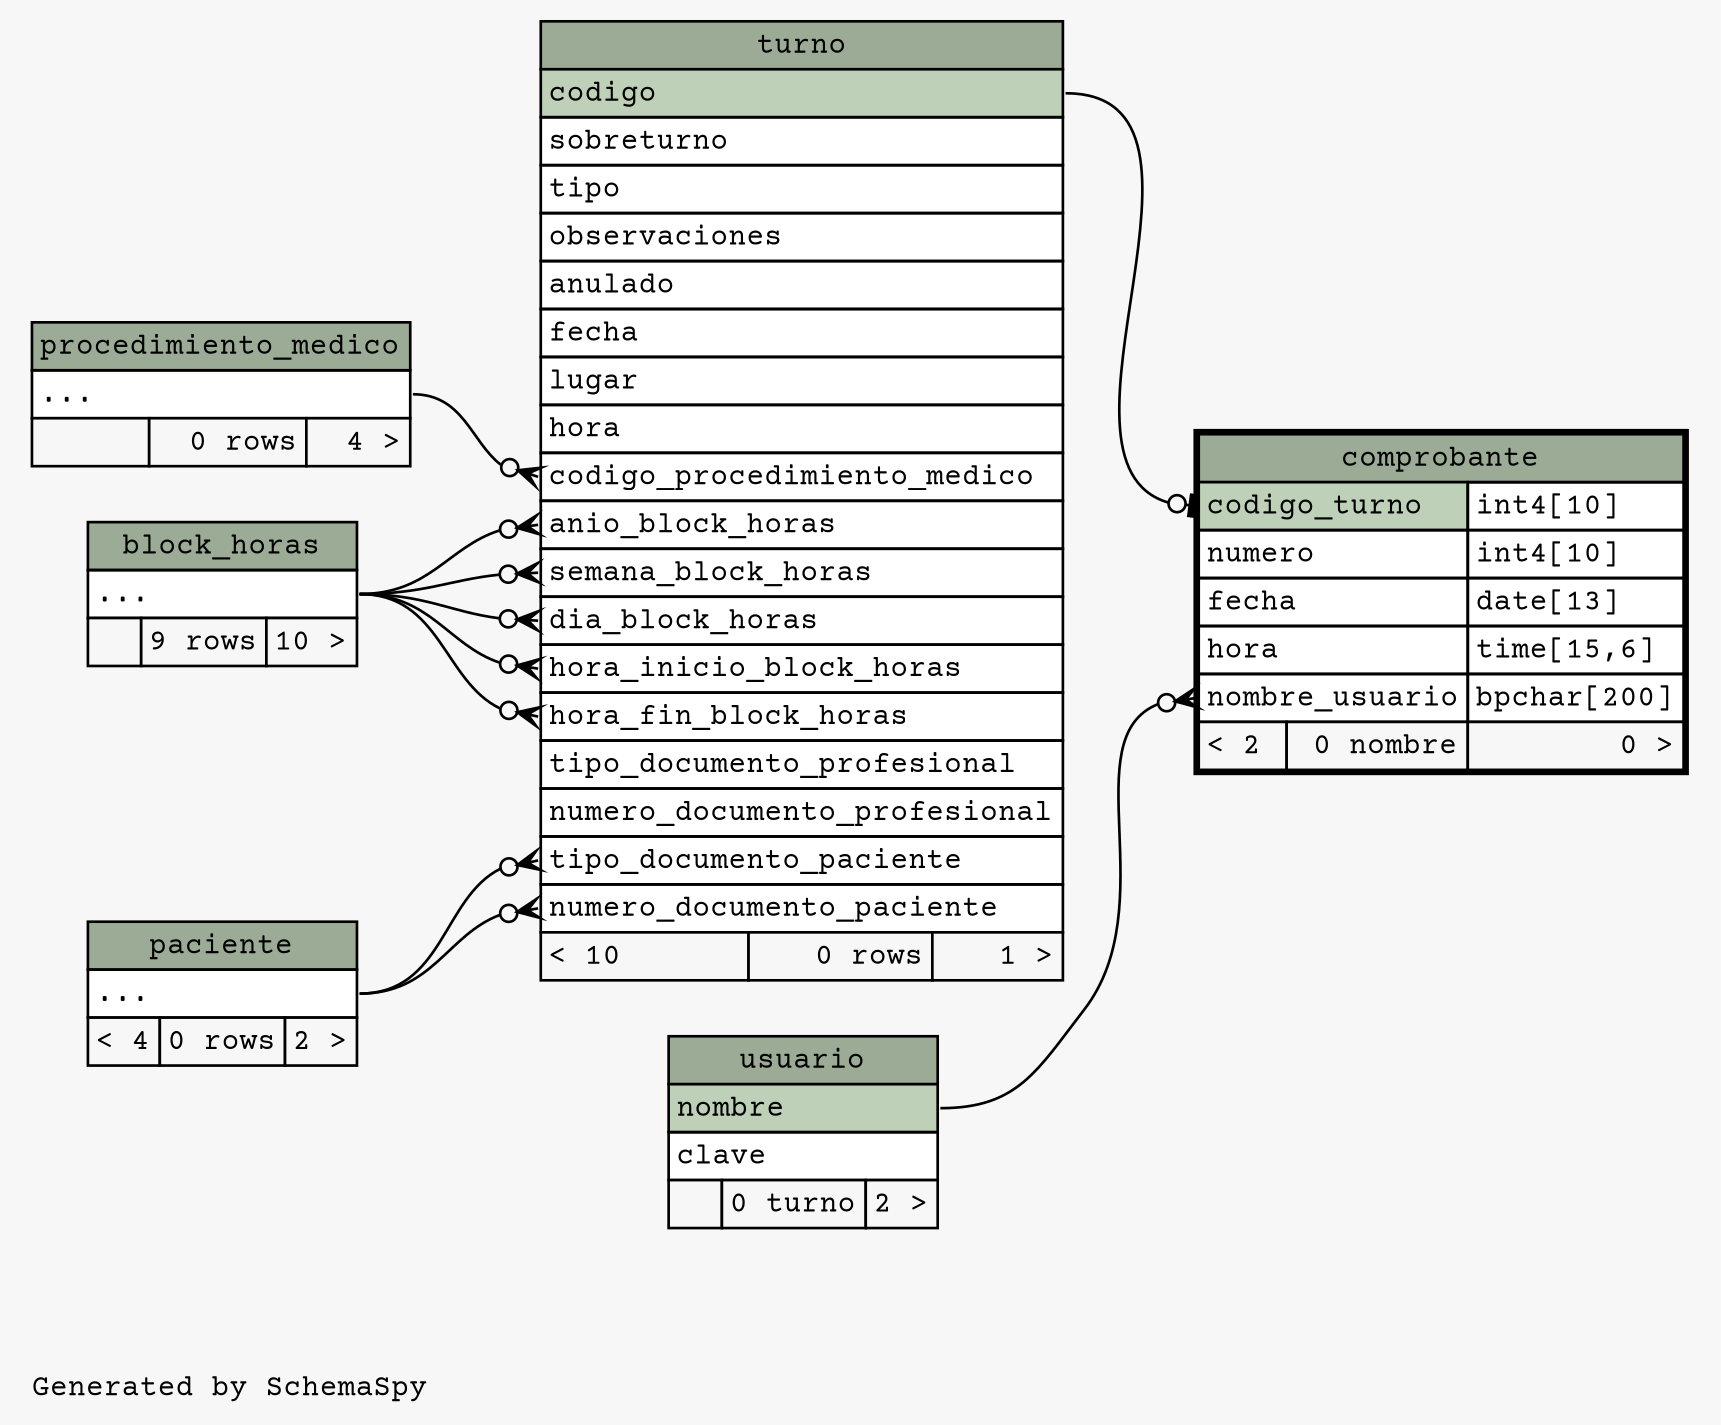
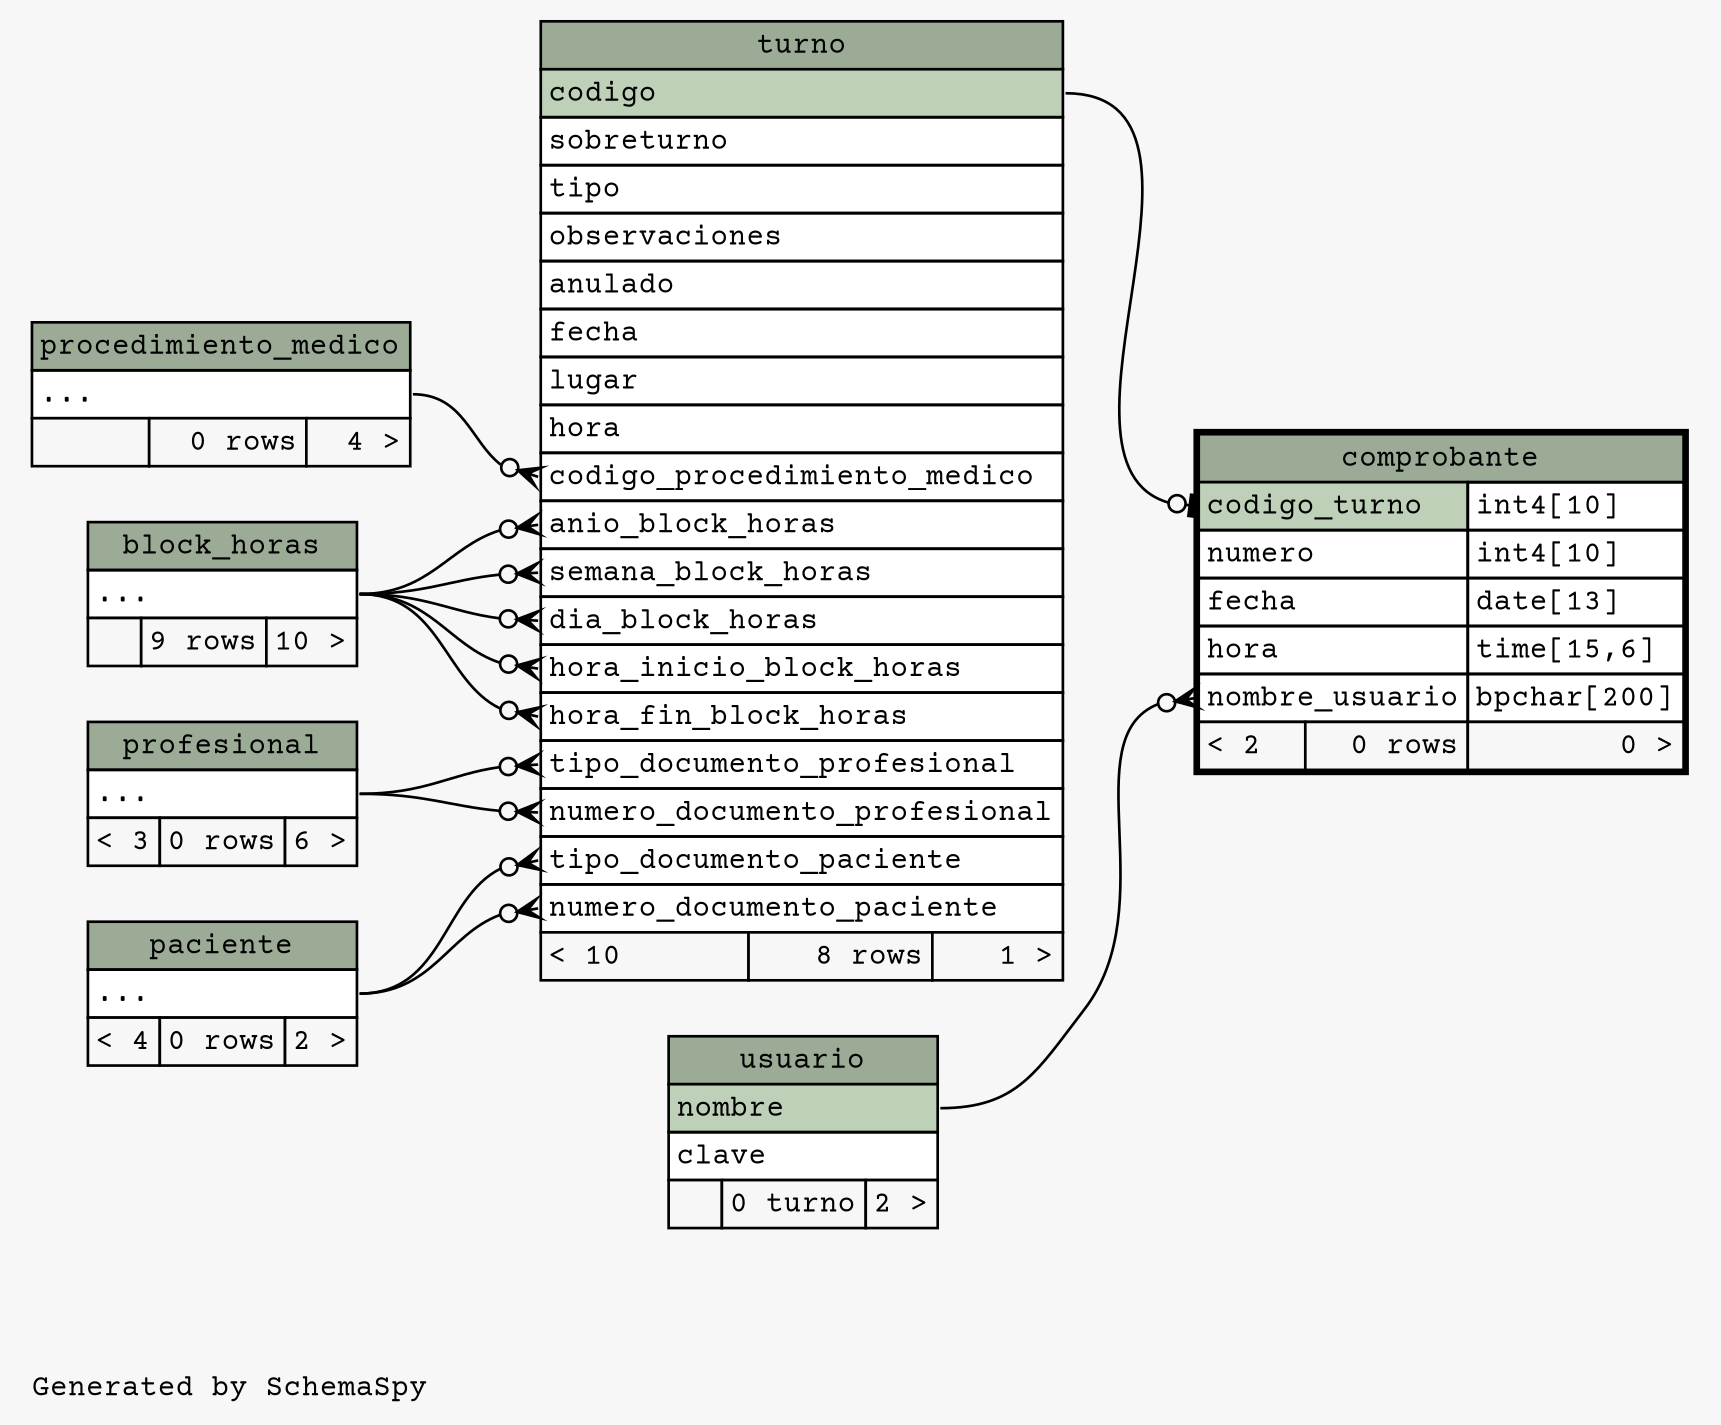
node "comprobante": text "0 nombre" -> "0 rows"
node "profesional": added
node "turno": text "0 rows" -> "8 rows"
